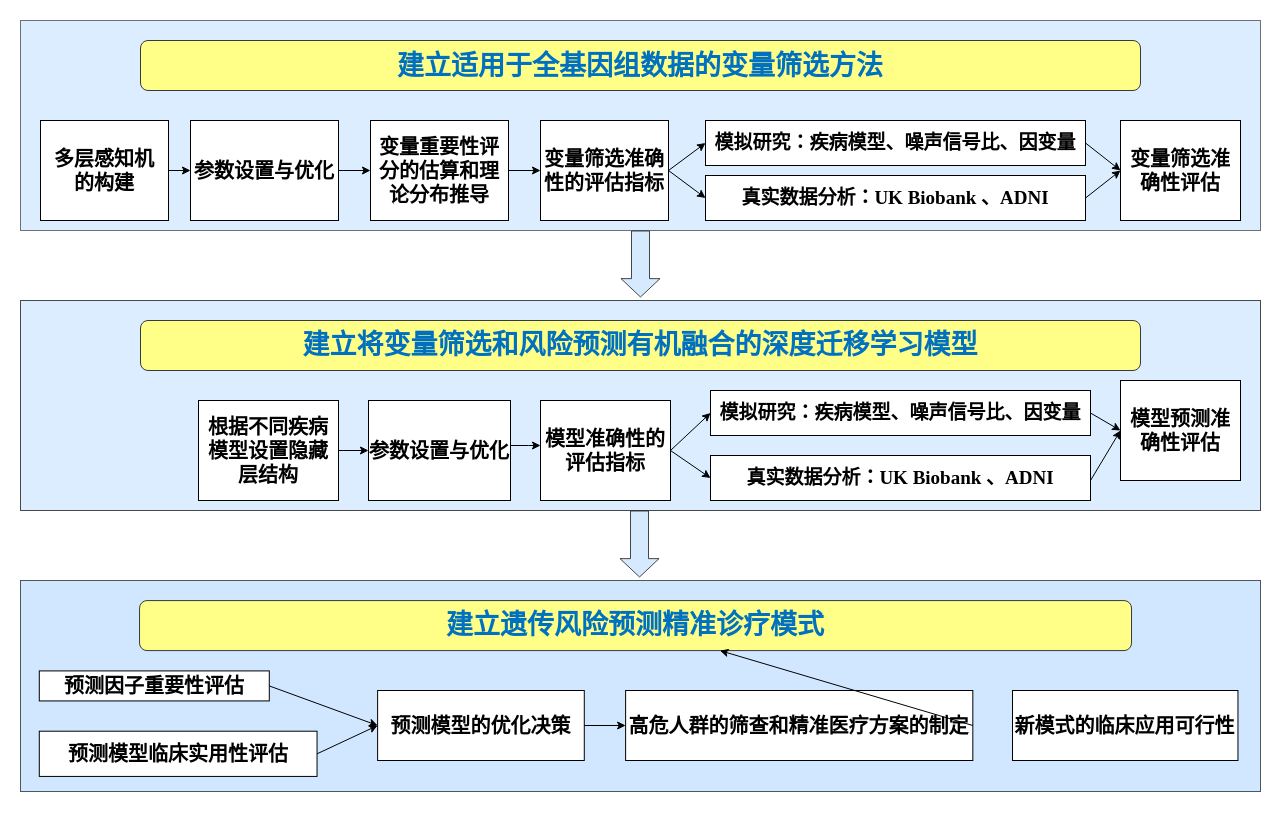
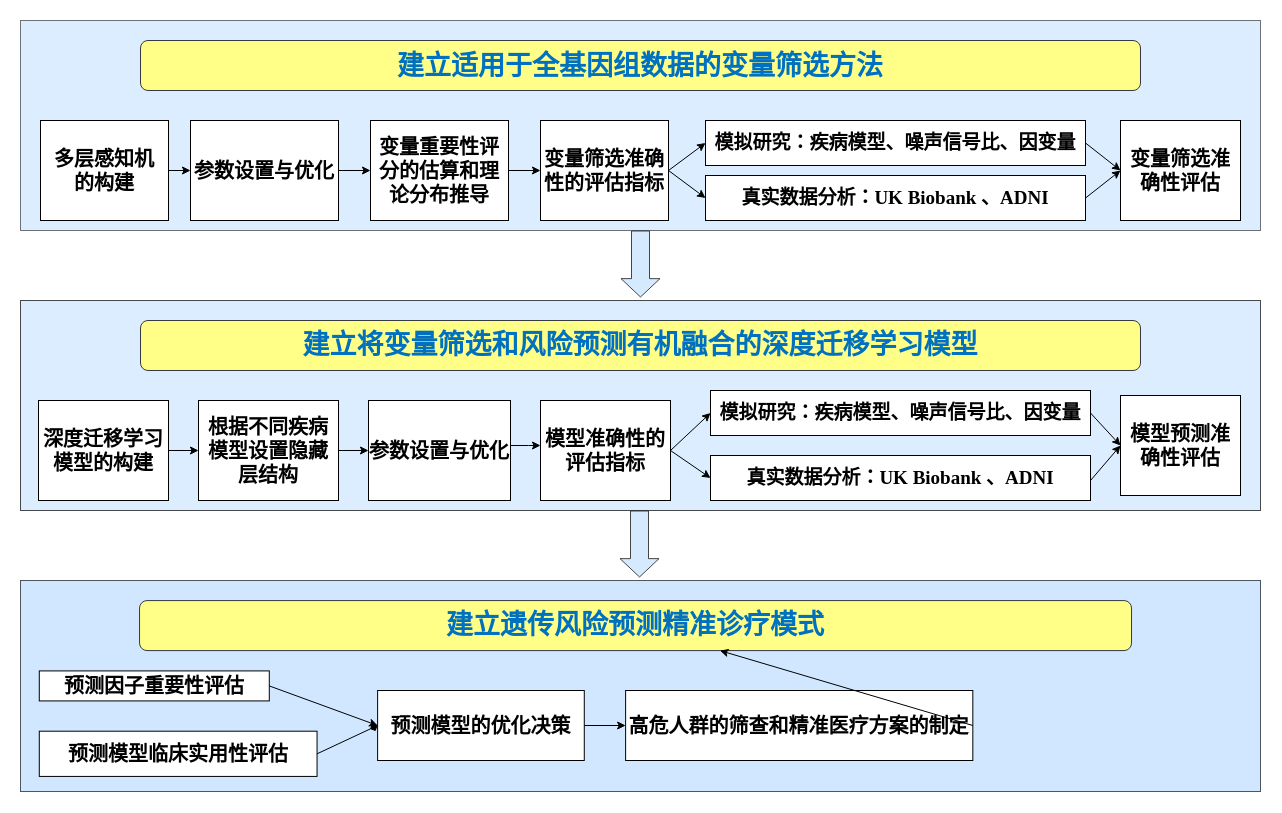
node "模型预测准确性评估": moved (1181, 431) -> (1181, 446)
node "深度迁移学习模型的构建": added
edge "深度迁移学习模型的构建" -> "根据不同疾病模型设置隐藏层结构": added
node "新模式的临床应用可行性": removed
edge "预测模型临床实用性评估" -> "预测模型的优化决策": arrowhead classic -> diamond
